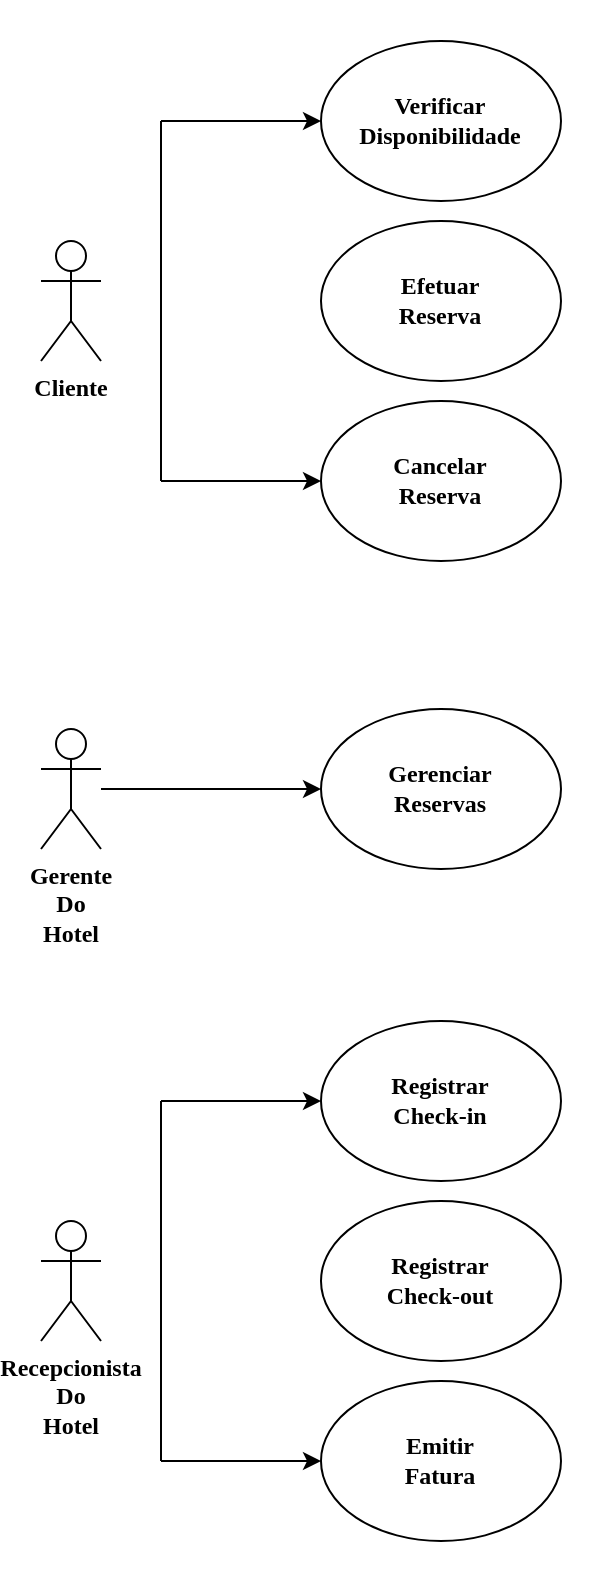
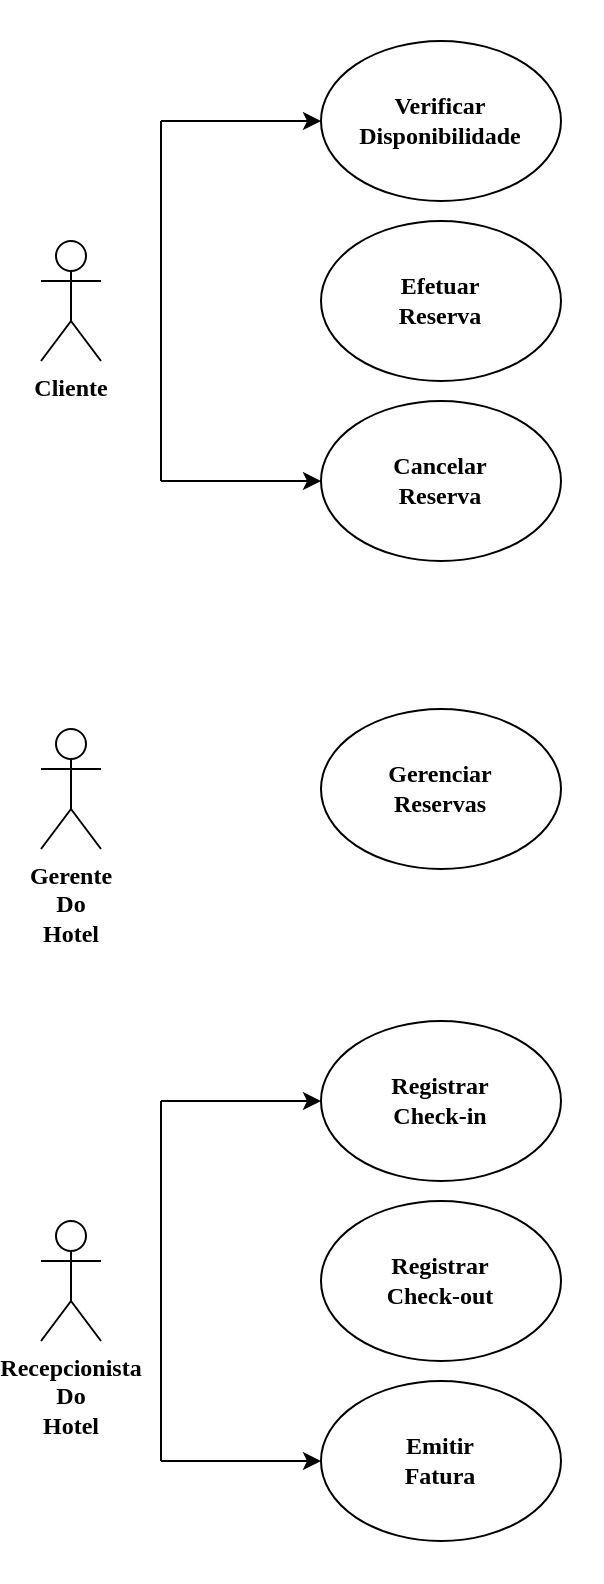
edge "Gerente Do Hotel" -> "Gerenciar Reservas": removed
